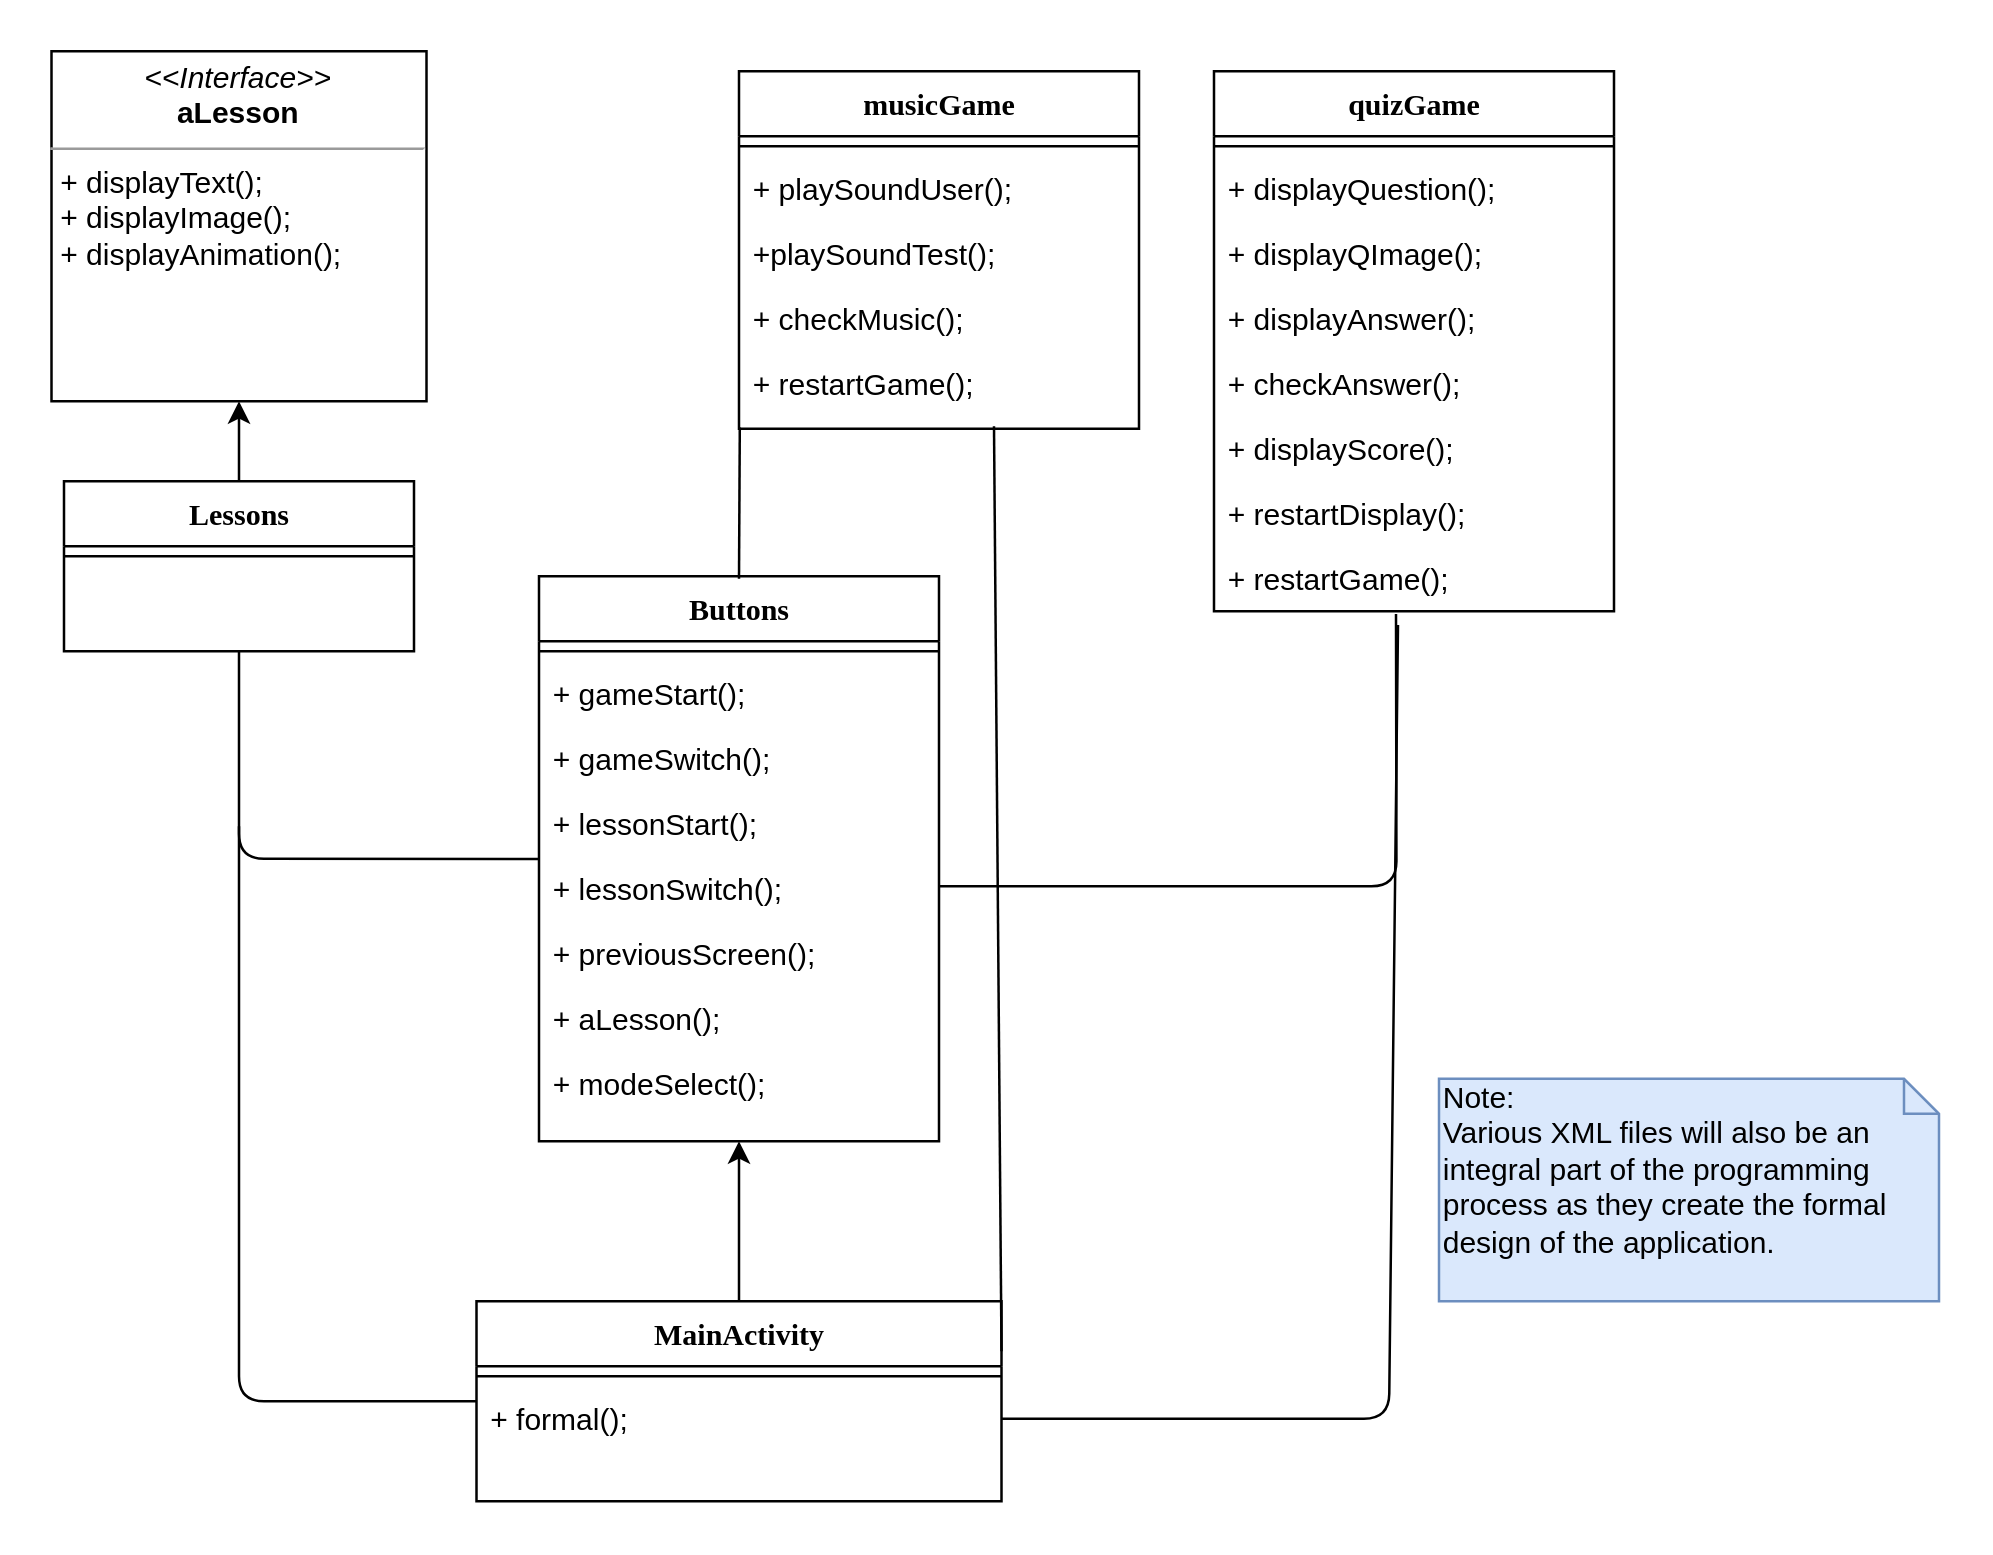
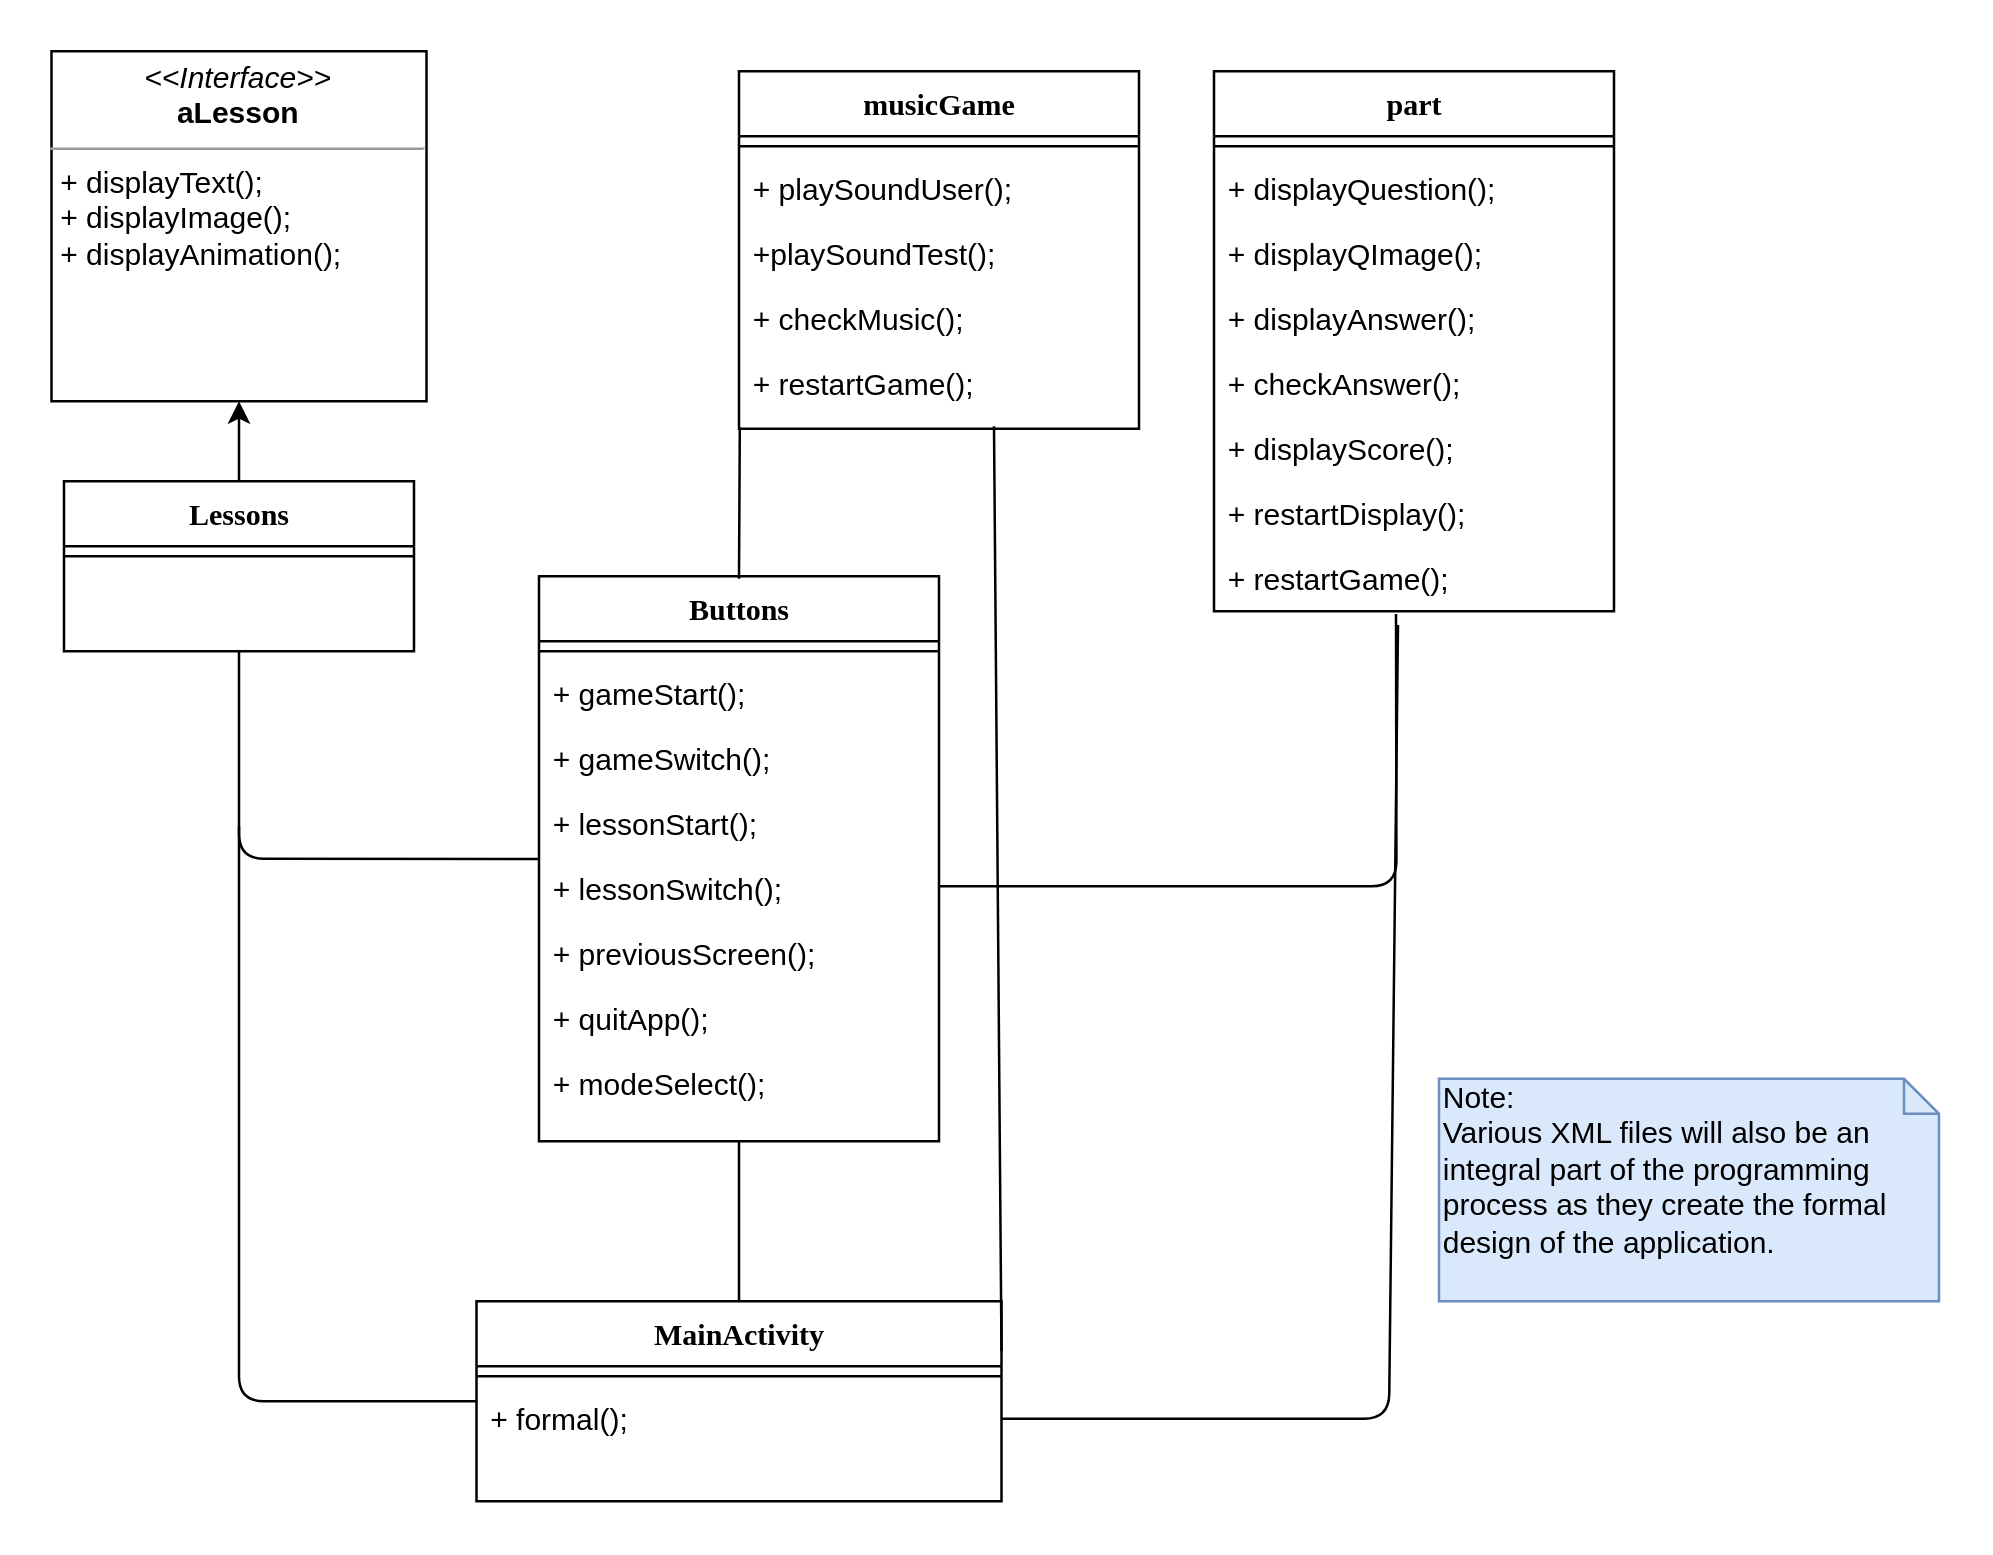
node "quizGame": label "quizGame" -> "part"
node "+ aLesson();": label "+ aLesson();" -> "+ quitApp();"
edge "MainActivity" -> "Buttons": arrowhead classic -> none
